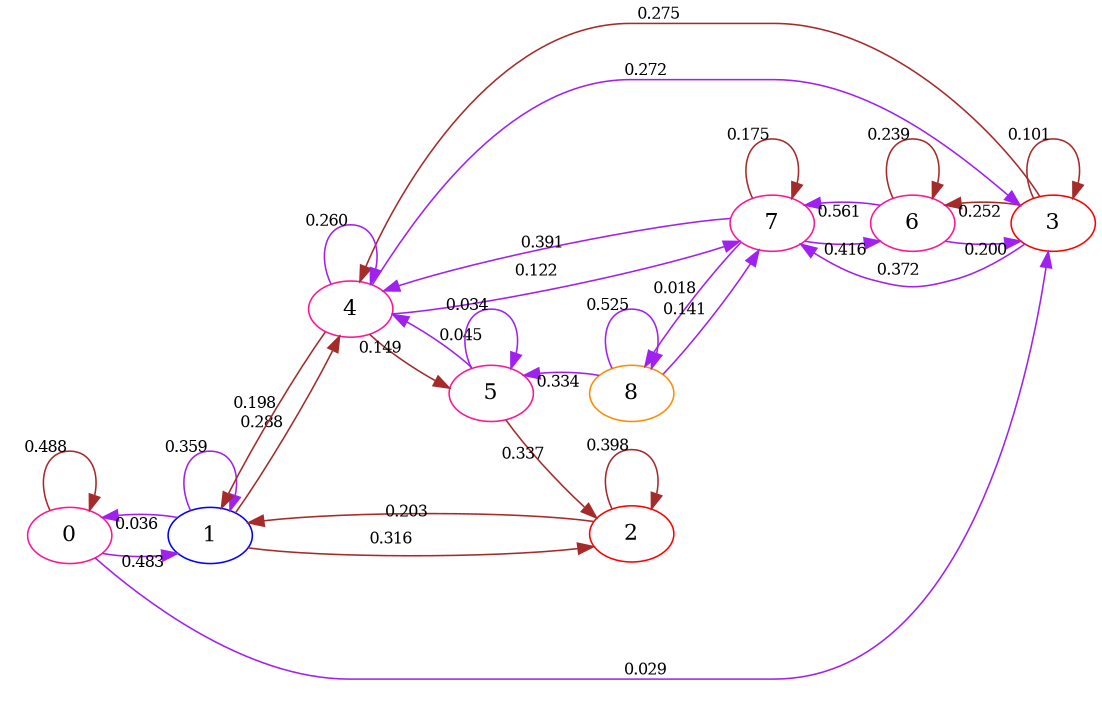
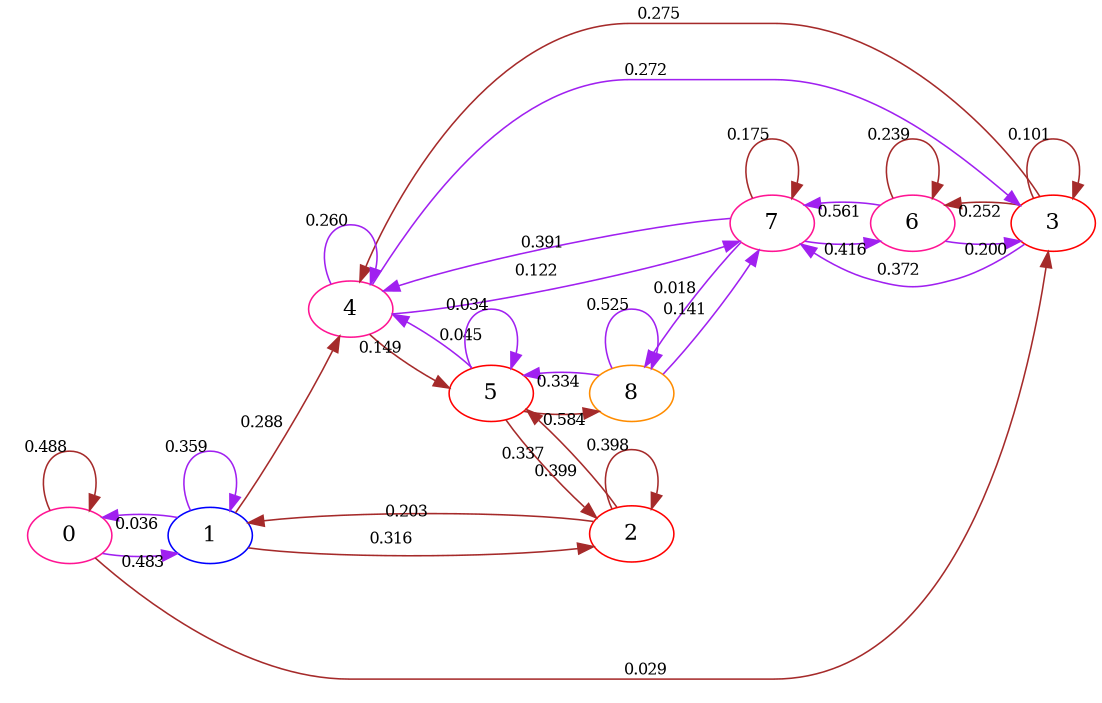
node "5": color deeppink -> red
edge "4" -> "1": removed, label "0.198"
edge "5" -> "8": added, label "0.584"
edge "2" -> "5": added, label "0.399"
edge "0" -> "3": color purple -> brown
